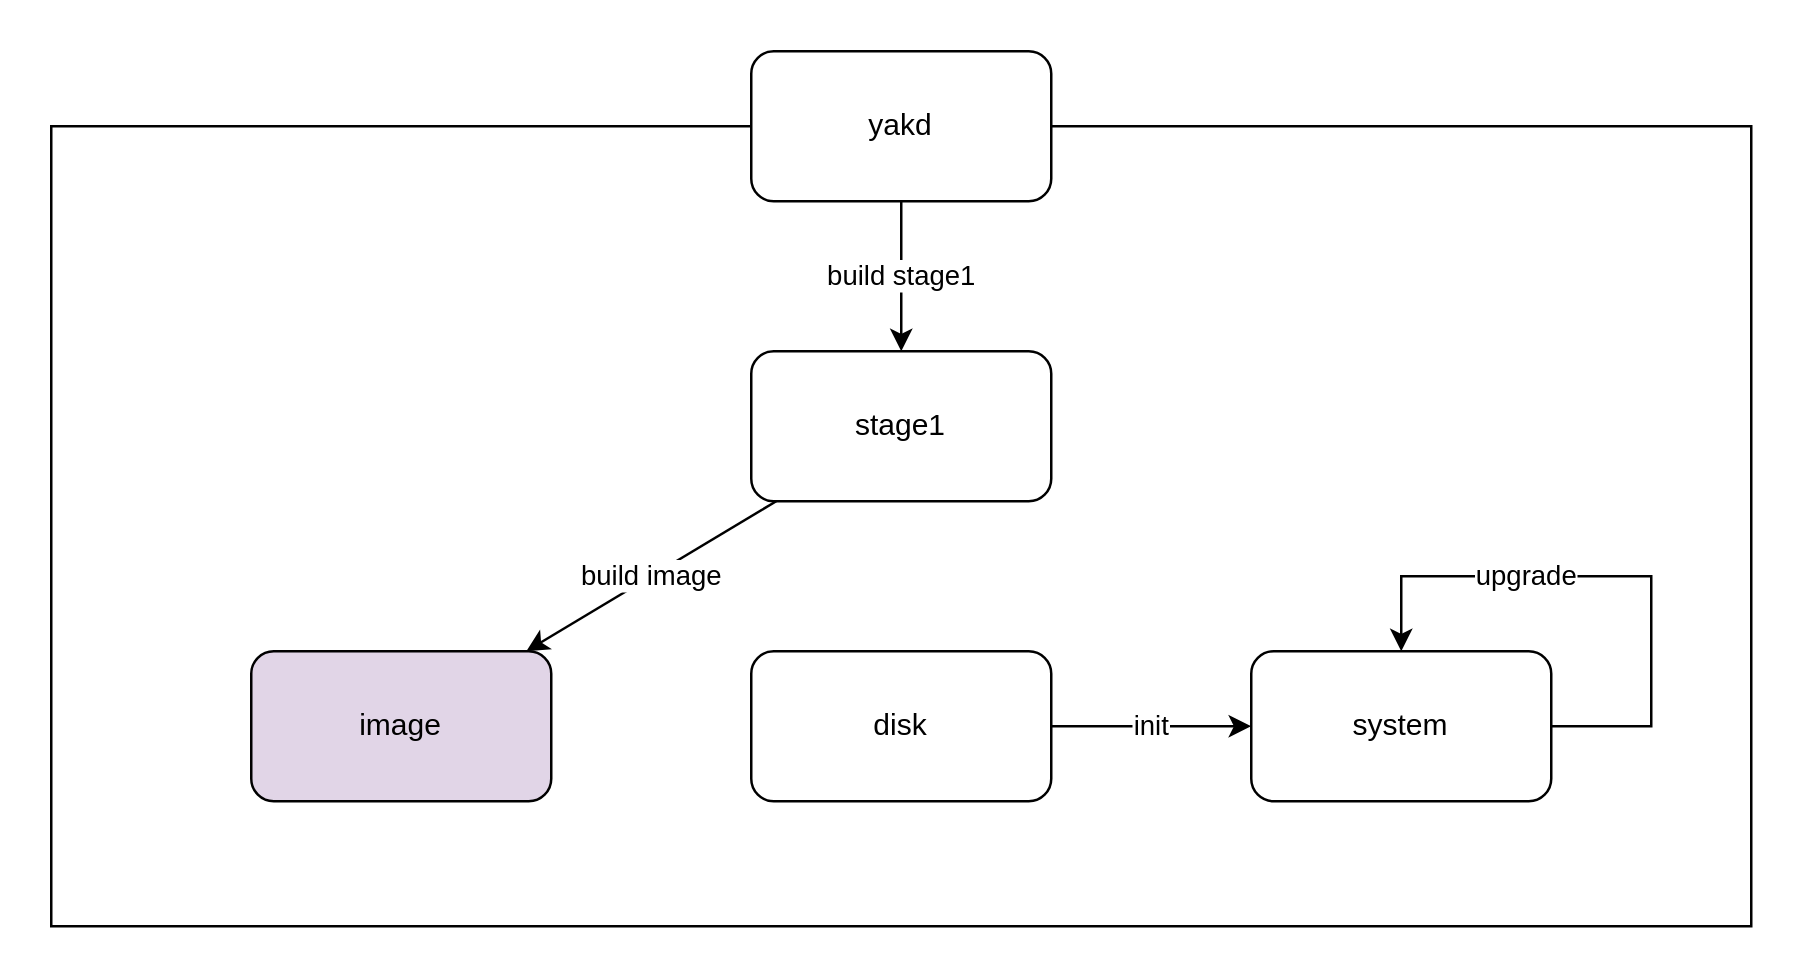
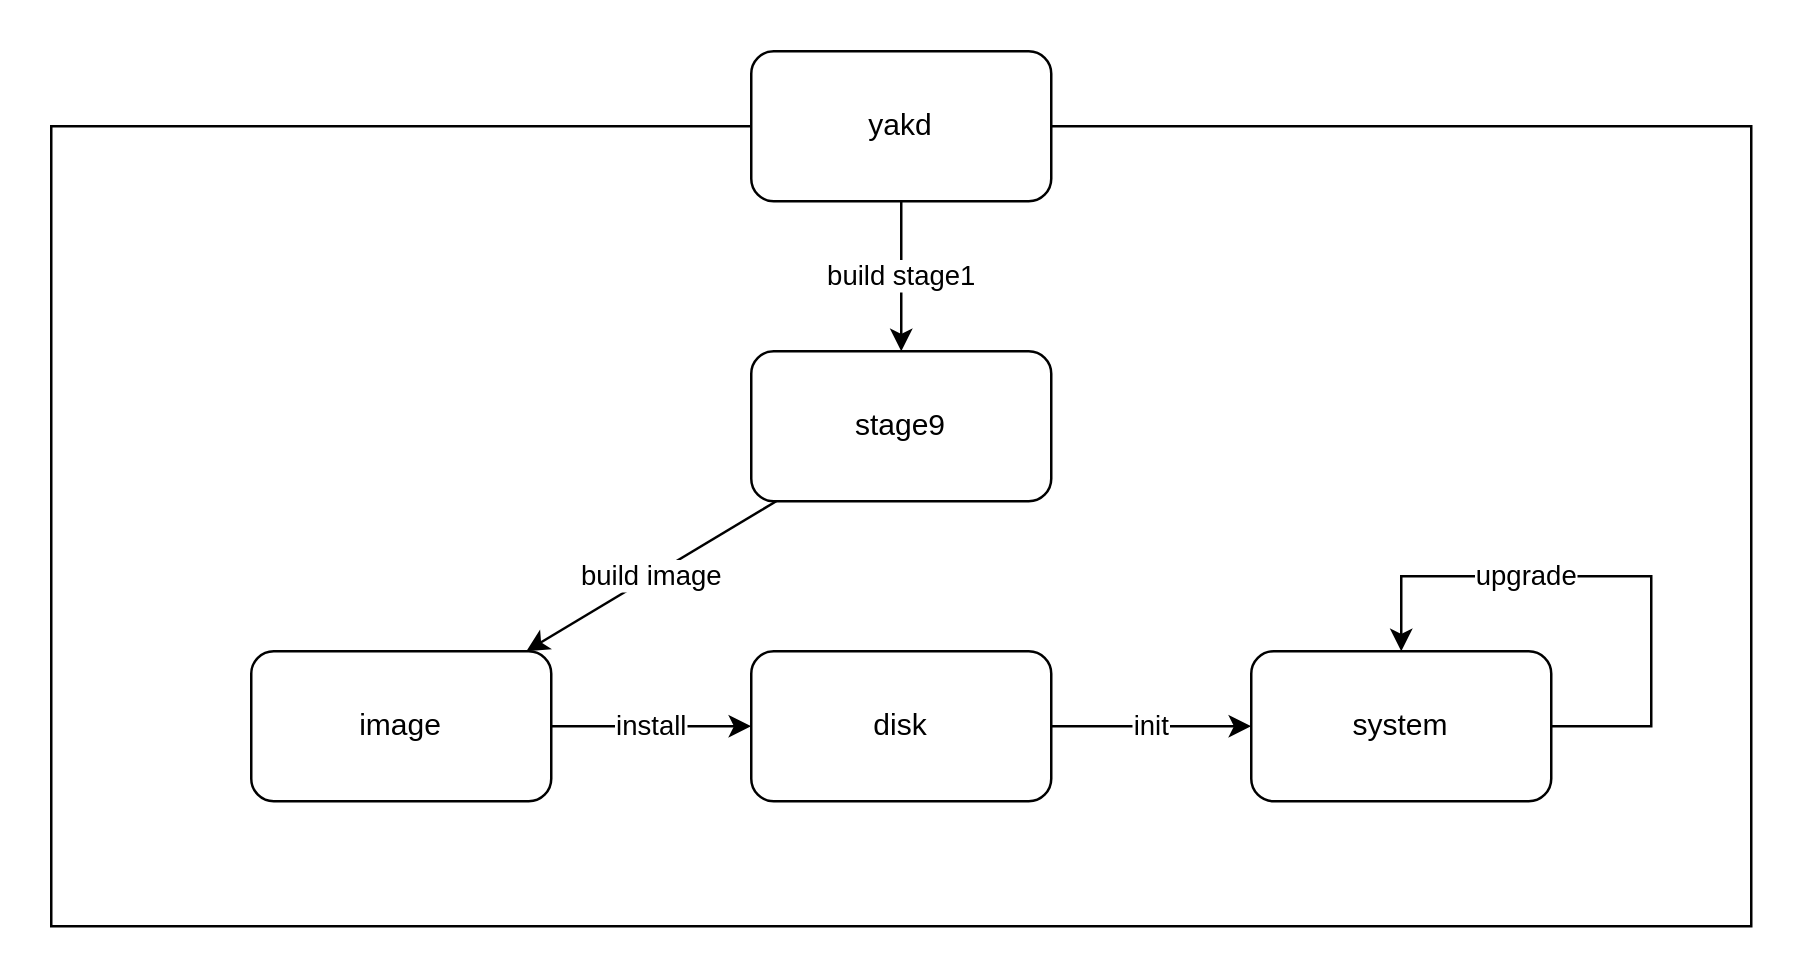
node "stage1": label "stage1" -> "stage9"
node "image": fillcolor #e1d5e7 -> #ffffff
edge "image" -> "disk": added, label "install"
